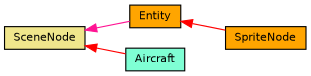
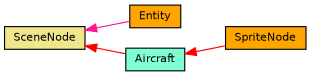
edge "SpriteNode" -> "Entity": now "SpriteNode" -> "Aircraft"
